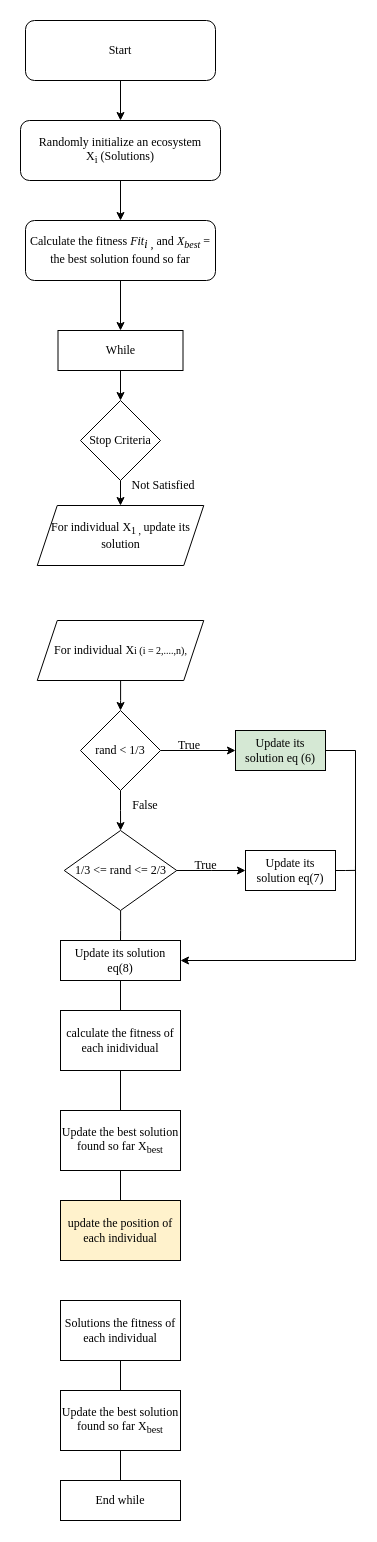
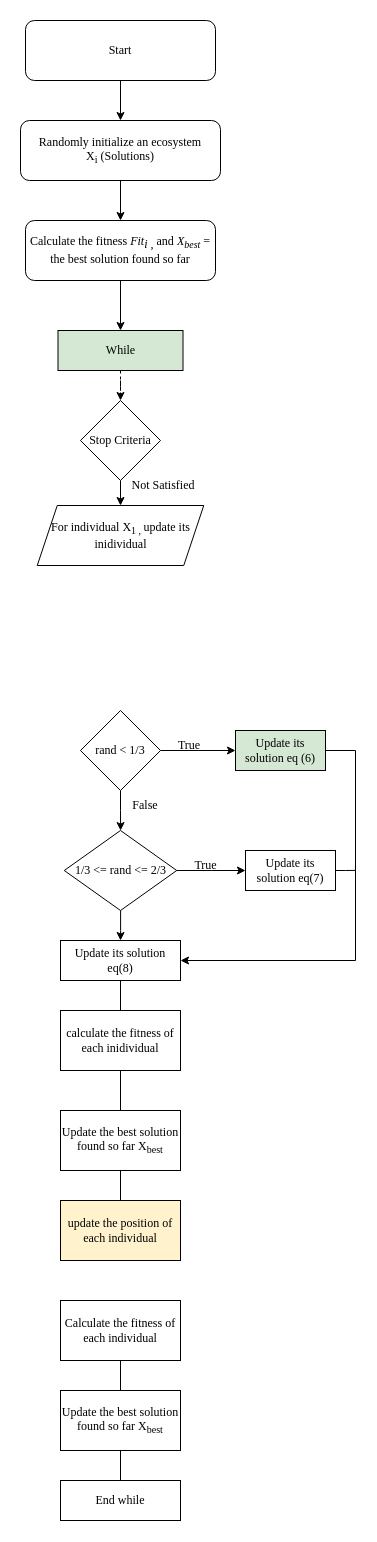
node "While": fillcolor #ffffff -> #d5e8d4
edge "While" -> "Stop Criteria": style solid -> dashed
node "For individual X1 , update its solution": label "For individual X1 , update its solution" -> "For individual X1 , update its inidividual"
node "For individual Xi (i = 2,....,n),": removed
edge "For individual Xi (i = 2,....,n)," -> "rand < 1/3": removed
edge "1/3 <= rand <= 2/3" -- "Update its solution eq(8)": arrowhead none -> classic
node "Solutions the fitness of each individual": label "Solutions the fitness of each individual" -> "Calculate the fitness of each individual"
